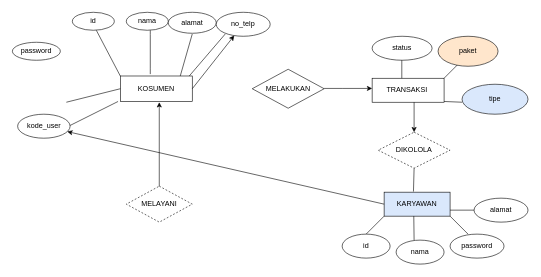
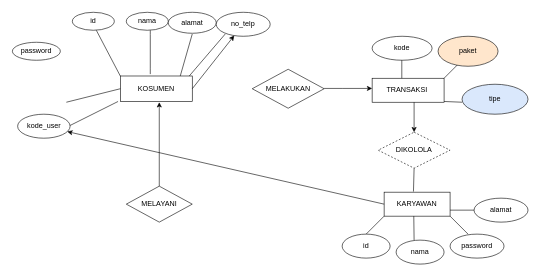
node "status": label "status" -> "kode"
node "MELAYANI": style dashed -> solid
node "KARYAWAN": fillcolor #dae8fc -> #ffffff
